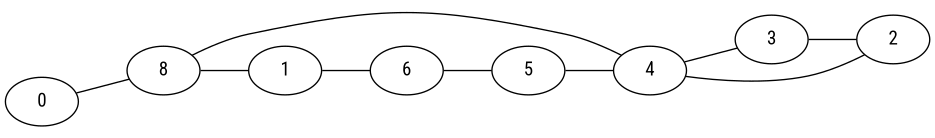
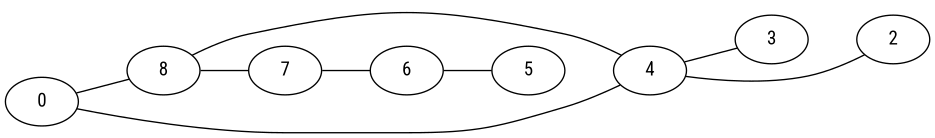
edge "3" -- "2": removed
node "1": label "1" -> "7"
edge "5" -- "4": now "0" -- "4"
